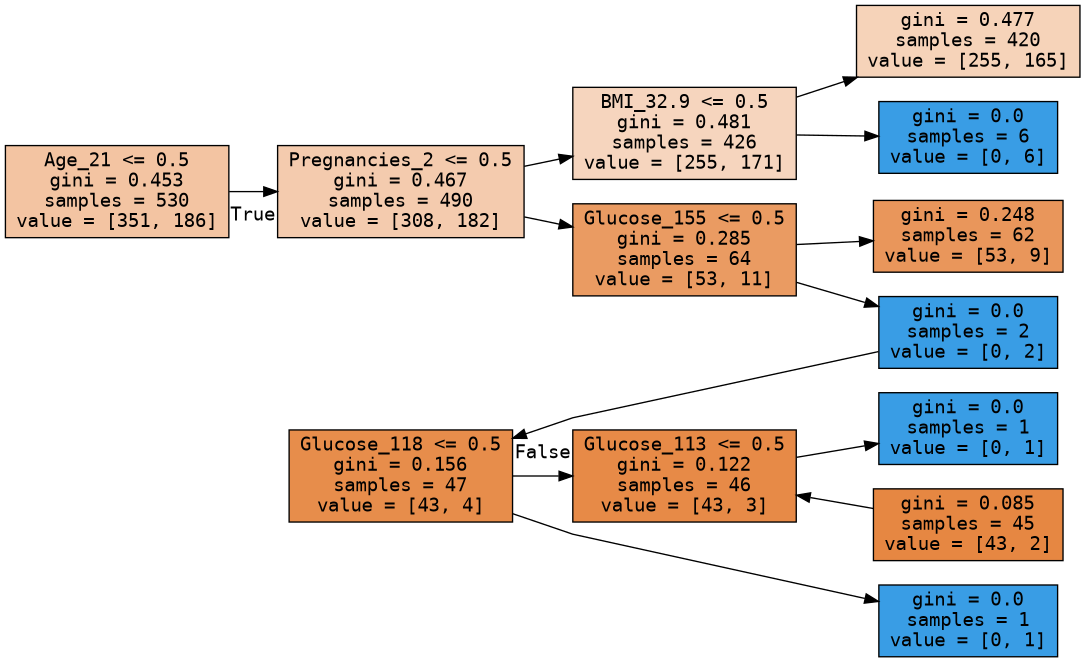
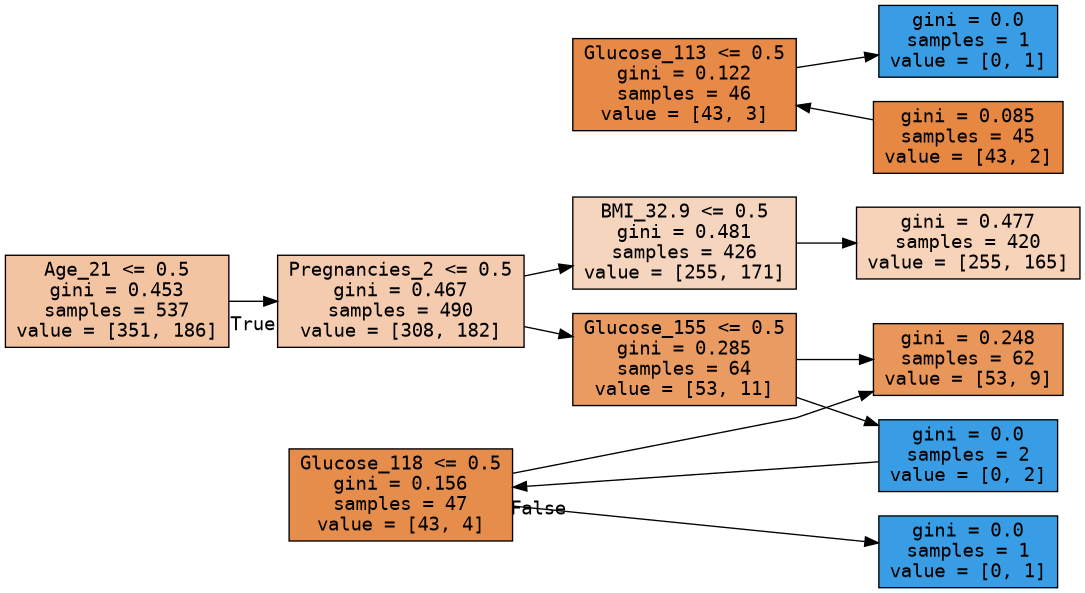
node "gini = 0.0 samples = 6 value = [0, 6]": removed
node "Age_21 <= 0.5 gini = 0.453 samples = 530 value = [351, 186]": label "Age_21 <= 0.5 gini = 0.453 samples = 530 value = [351, 186]" -> "Age_21 <= 0.5 gini = 0.453 samples = 537 value = [351, 186]"
edge "Glucose_118 <= 0.5 gini = 0.156 samples = 47 value = [43, 4]" -> "Glucose_113 <= 0.5 gini = 0.122 samples = 46 value = [43, 3]": now "Glucose_118 <= 0.5 gini = 0.156 samples = 47 value = [43, 4]" -> "gini = 0.248 samples = 62 value = [53, 9]"
